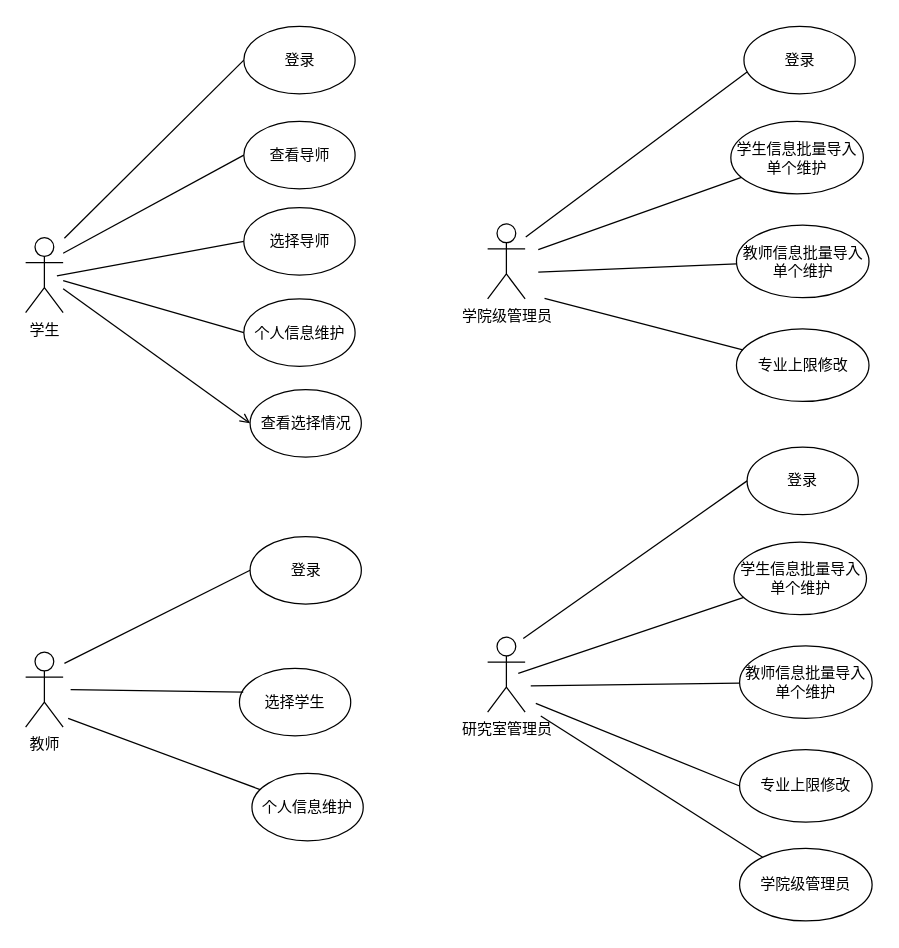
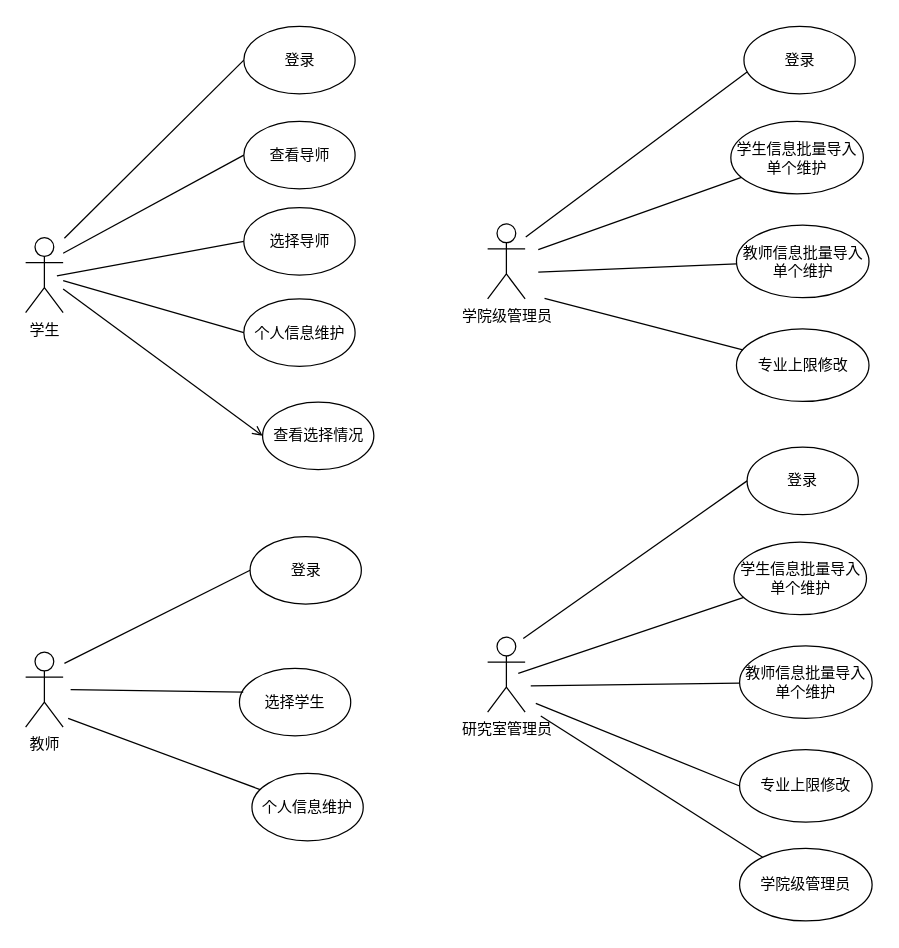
node "查看选择情况": moved (306, 423) -> (318, 436)
